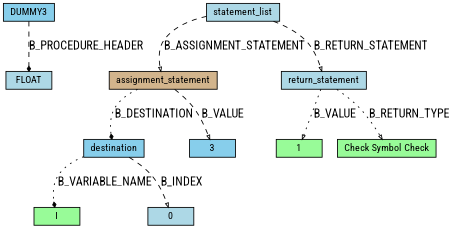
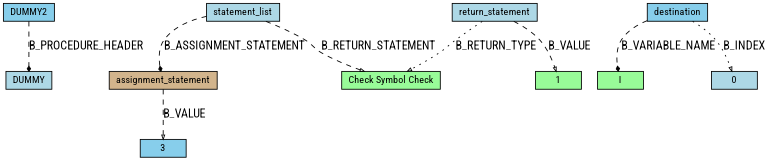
node "DUMMY3": label "DUMMY3" -> "DUMMY2"
edge "statement_list" -> "assignment_statement": arrowhead onormal -> diamond
edge "statement_list" -> "return_statement": now "statement_list" -> "Check Symbol Check"
node "FLOAT": label "FLOAT" -> "DUMMY"
edge "assignment_statement" -> "destination": removed, label "B_DESTINATION"
edge "return_statement" -> "1": style dotted -> dashed
edge "destination" -> "I": style dotted -> dashed
edge "destination" -> "0": style dashed -> dotted
